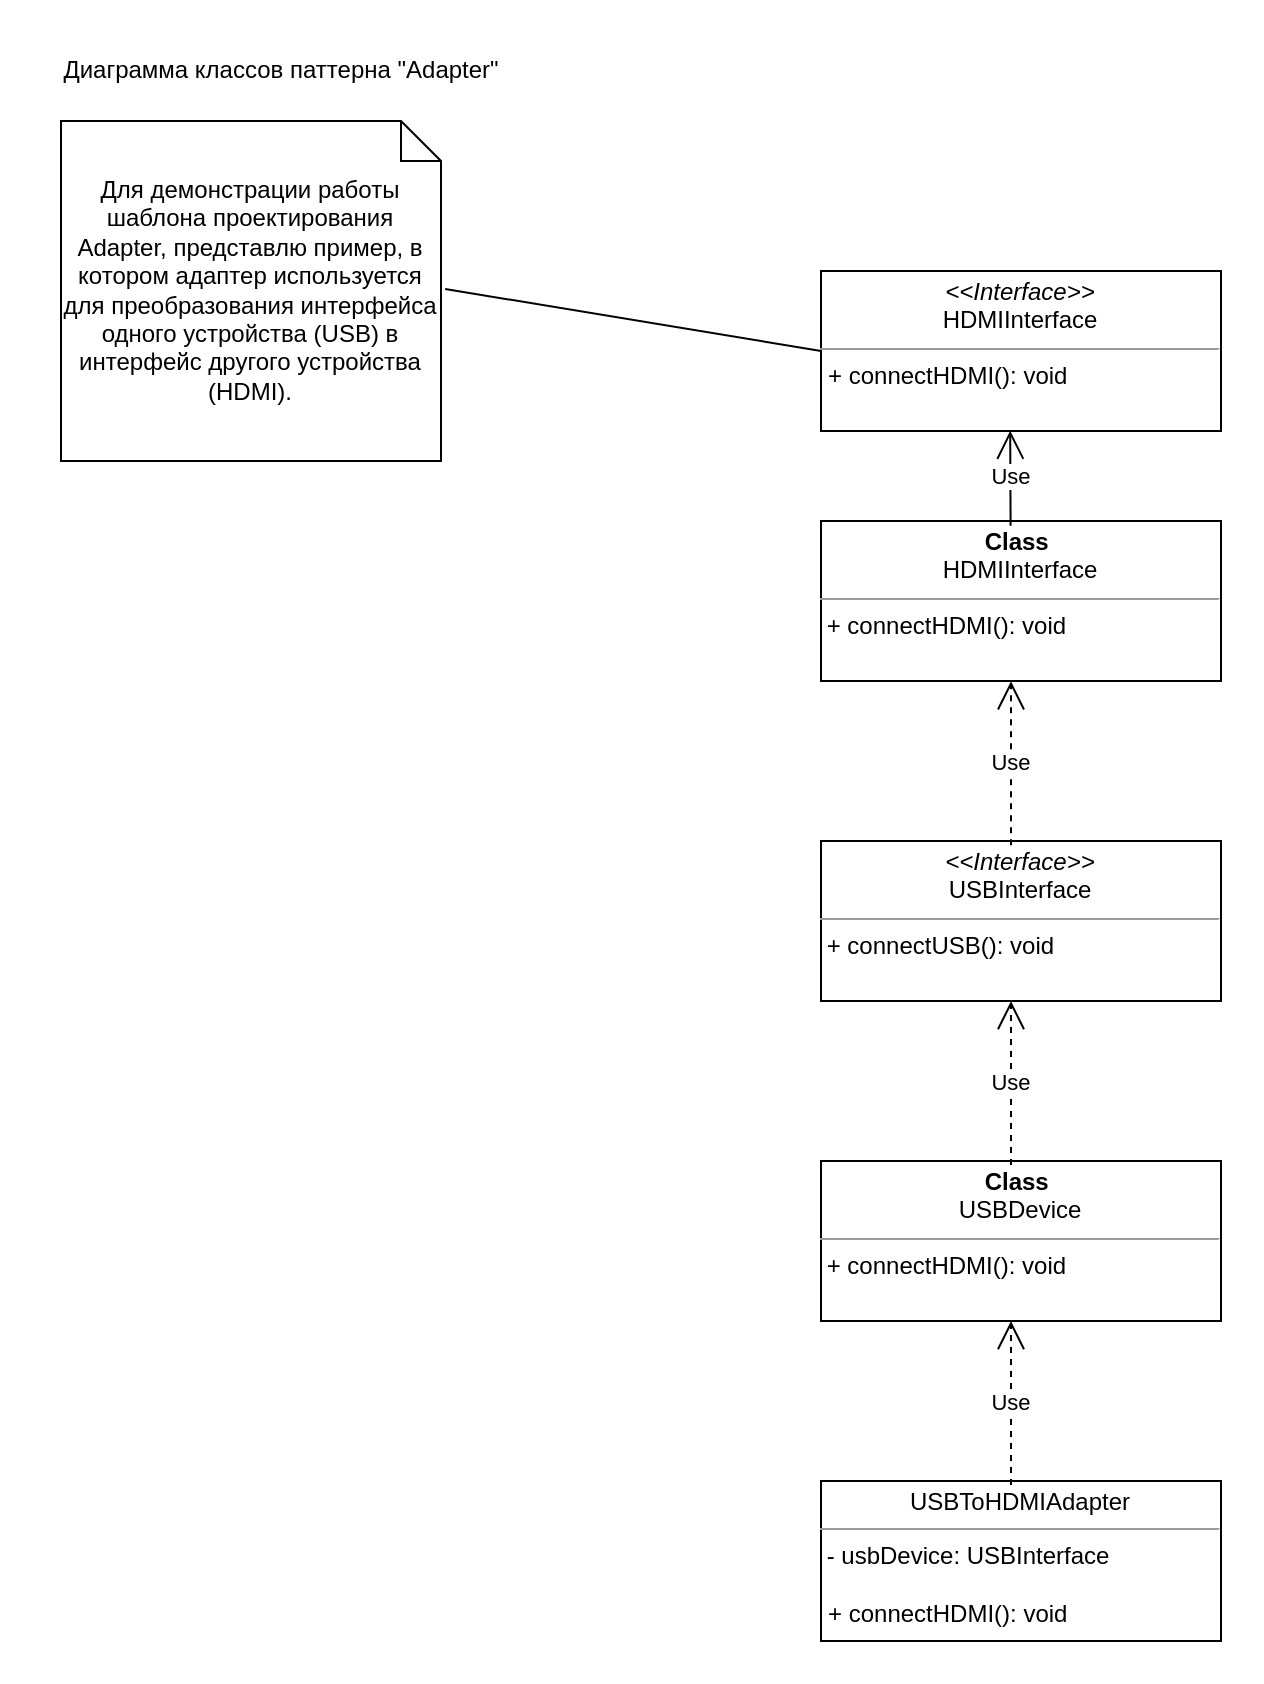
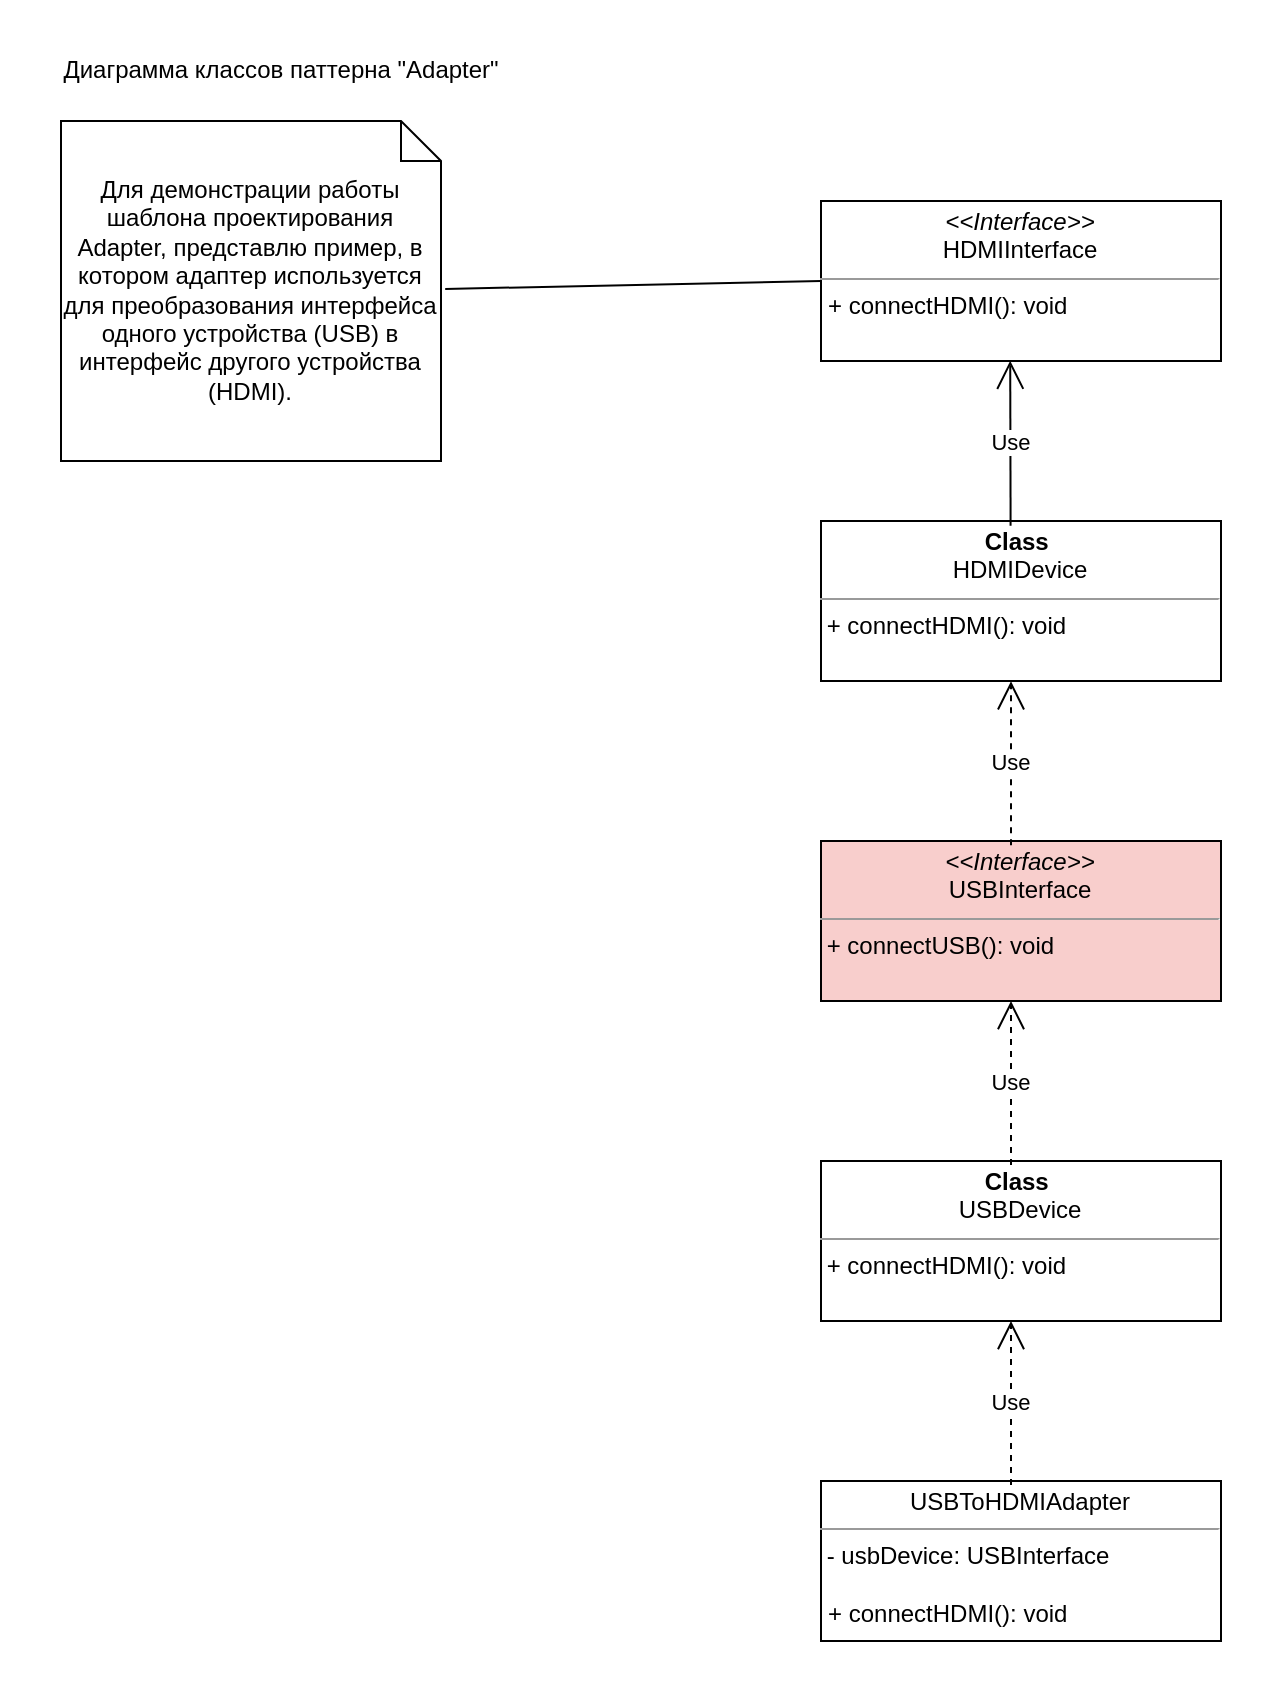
node "<<Interface>> HDMIInterface + connectHDMI(): void": moved (1021, 351) -> (1021, 281)
node "Class HDMIInterface + connectHDMI(): void": label "Class HDMIInterface + connectHDMI(): void" -> "Class HDMIDevice + connectHDMI(): void"
node "<<Interface>> USBInterface + connectUSB(): void": fillcolor #ffffff -> #f8cecc
